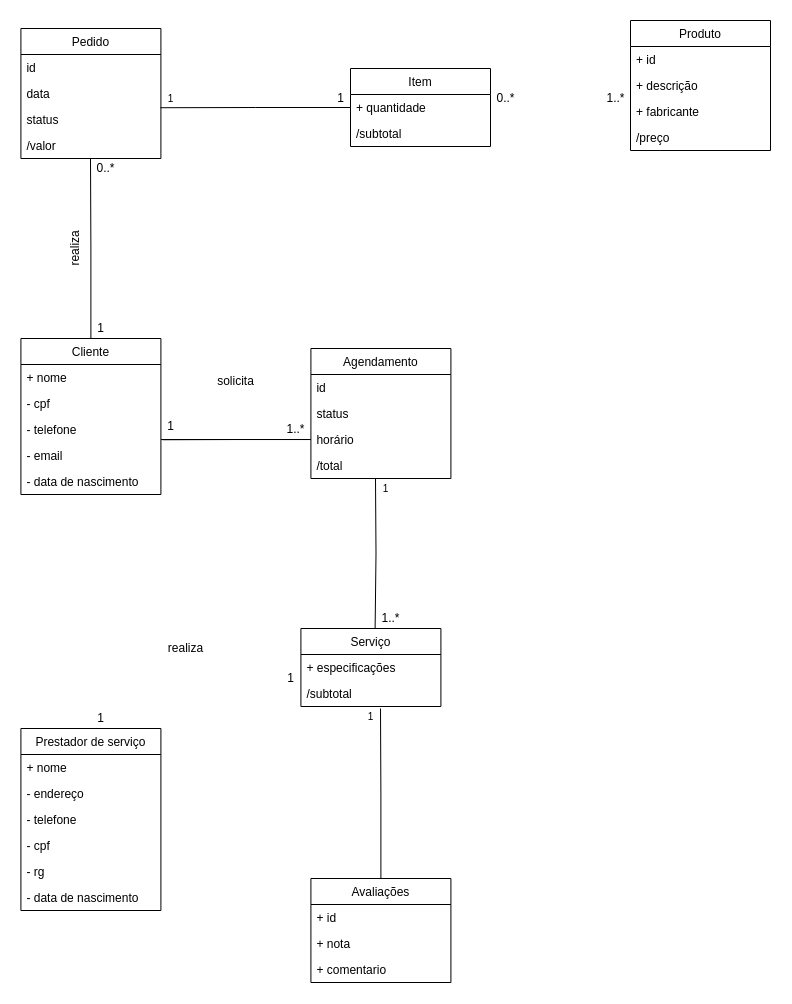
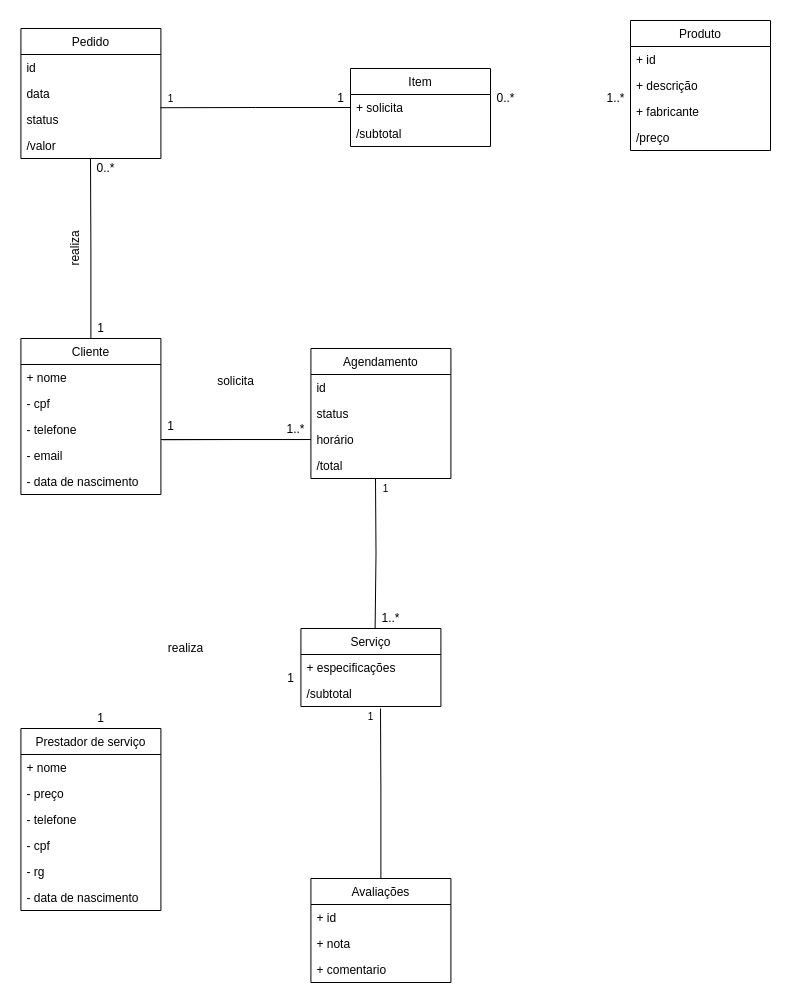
node "+ quantidade": label "+ quantidade" -> "+ solicita"
node "- endereço": label "- endereço" -> "- preço"
